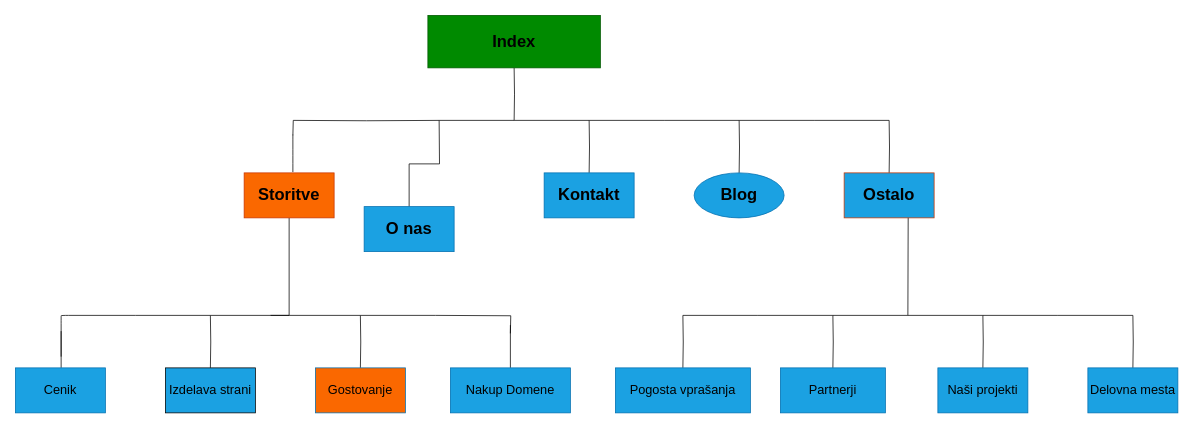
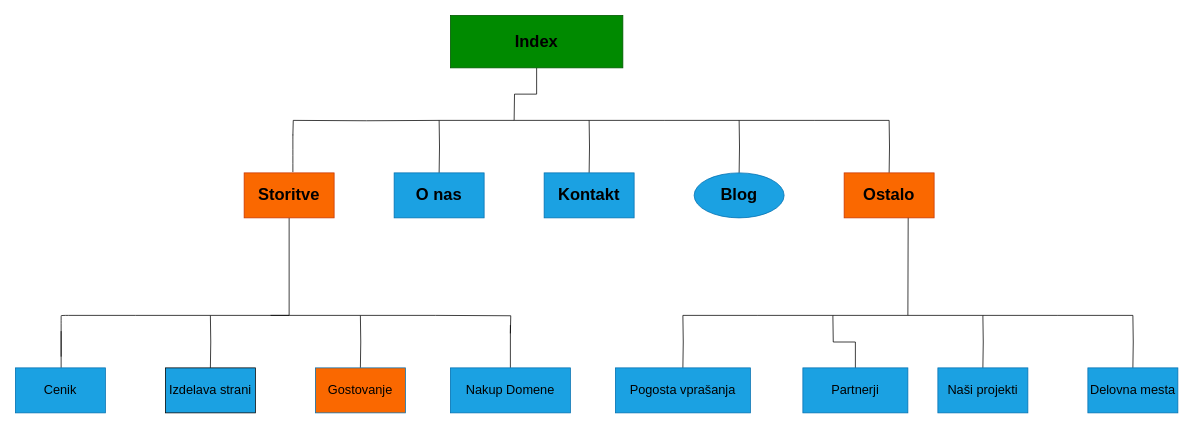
node "Index": moved (514, 42) -> (537, 42)
node "Ostalo": fillcolor #1ba1e2 -> #fa6800
node "O nas": moved (409, 229) -> (439, 195)
node "Partnerji": moved (833, 390) -> (855, 390)
